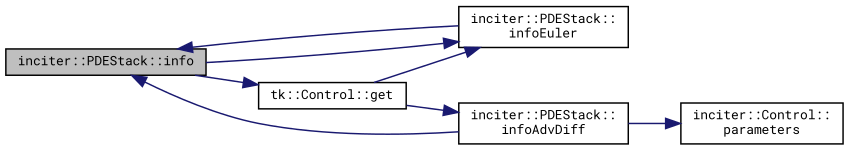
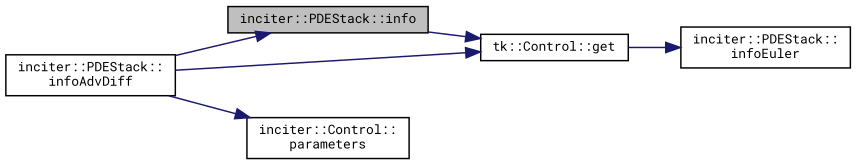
edge "inciter::PDEStack:: infoEuler" -> "inciter::PDEStack::info": removed
edge "inciter::PDEStack::info" -> "inciter::PDEStack:: infoEuler": removed
edge "tk::Control::get" -> "inciter::PDEStack:: infoAdvDiff": reversed
